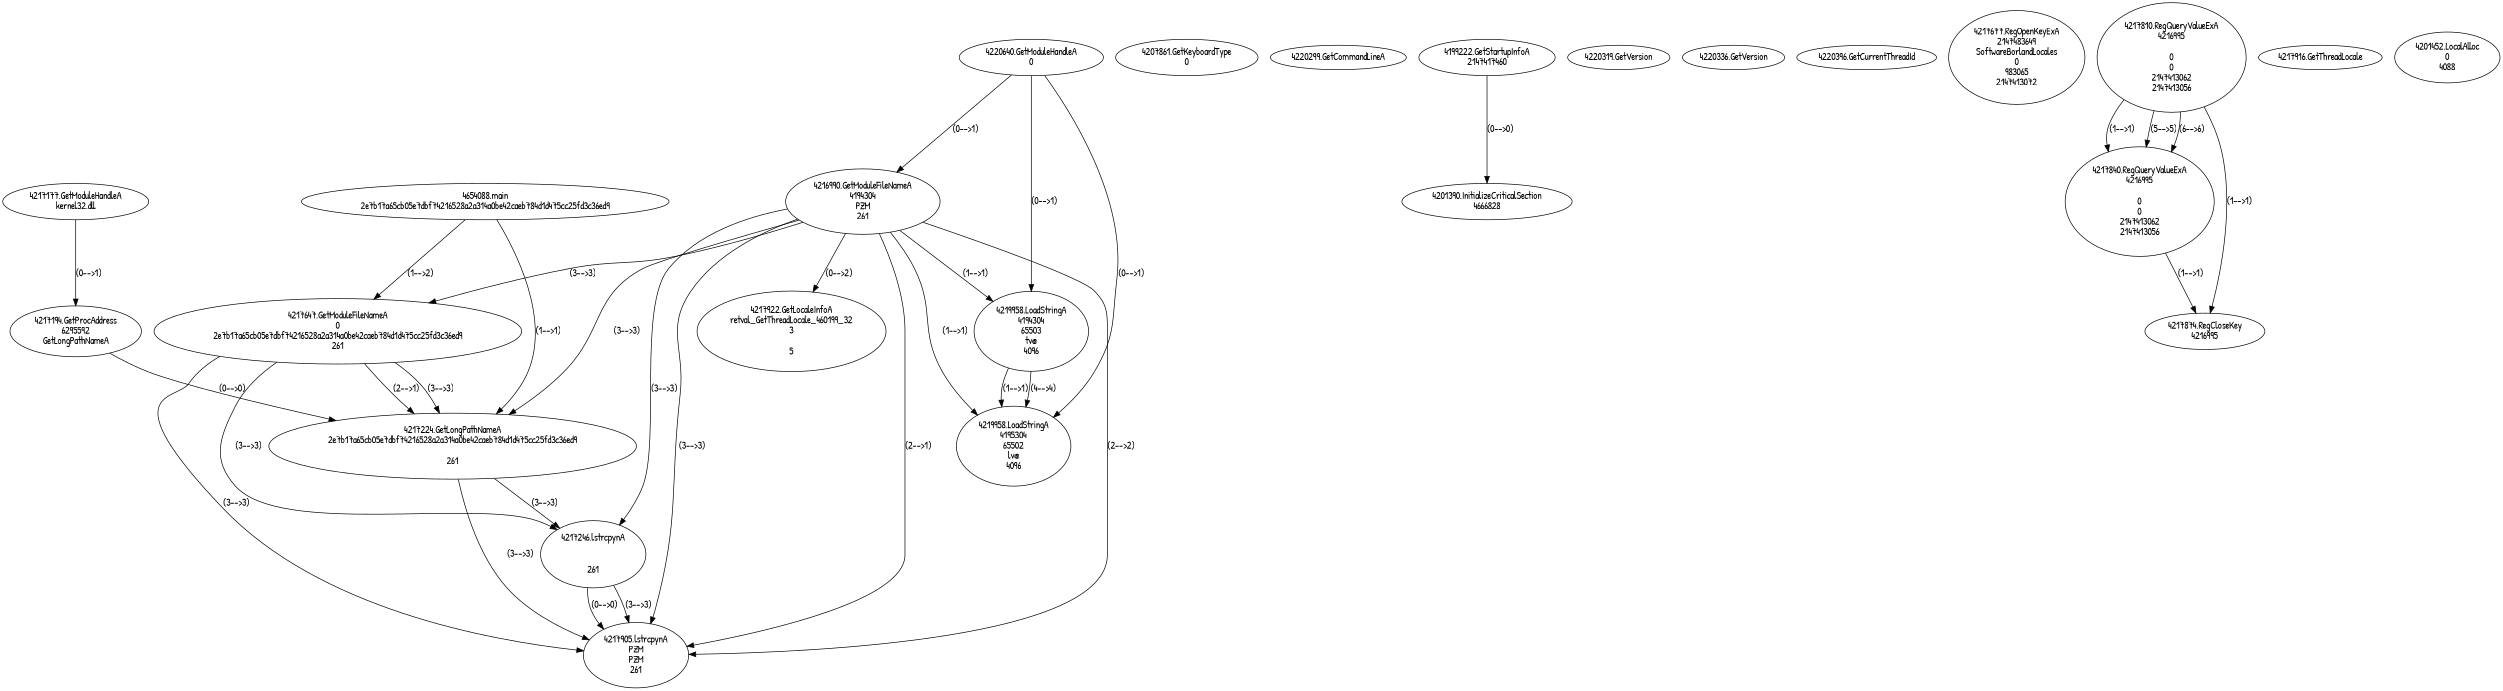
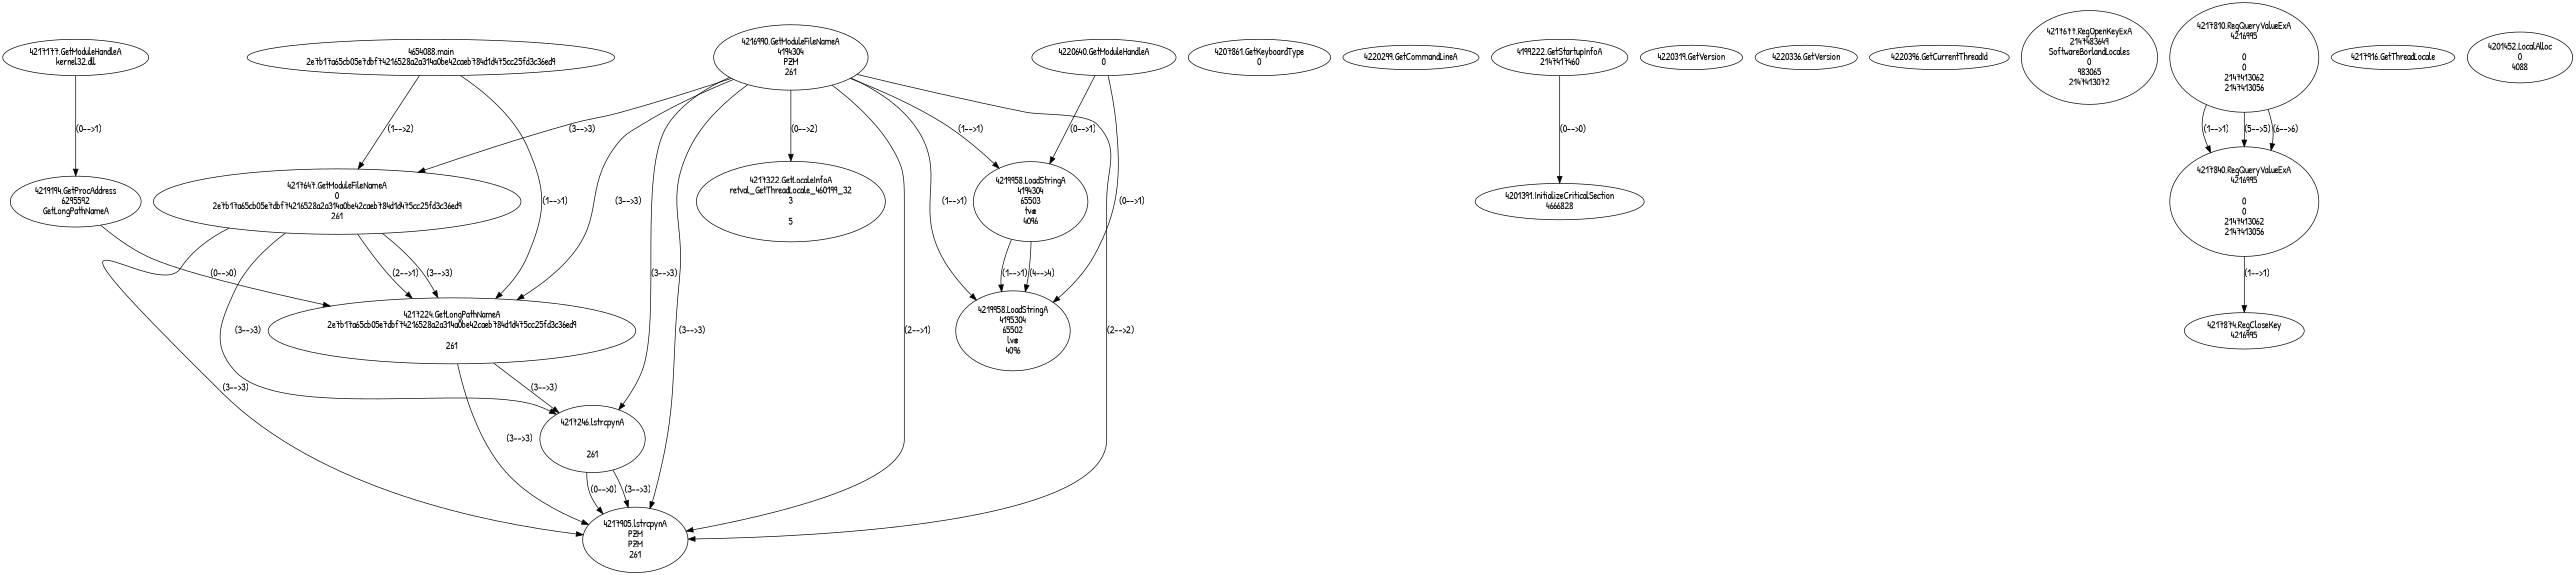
edge "4220640.GetModuleHandleA 0" -> "4216990.GetModuleFileNameA 4194304 PZM 261": removed, label "(0-->1)"
node "4201390.InitializeCriticalSection 4666828": label "4201390.InitializeCriticalSection 4666828" -> "4201391.InitializeCriticalSection 4666828"
edge "4217810.RegQueryValueExA 4216995 0 0 2147413062 2147413056" -> "4217874.RegCloseKey 4216995": removed, label "(1-->1)"
node "4217194.GetProcAddress 6295592 GetLongPathNameA": label "4217194.GetProcAddress 6295592 GetLongPathNameA" -> "4219194.GetProcAddress 6295592 GetLongPathNameA"
node "4217922.GetLocaleInfoA retval_GetThreadLocale_460199_32 3 5": label "4217922.GetLocaleInfoA retval_GetThreadLocale_460199_32 3 5" -> "4217322.GetLocaleInfoA retval_GetThreadLocale_460199_32 3 5"
